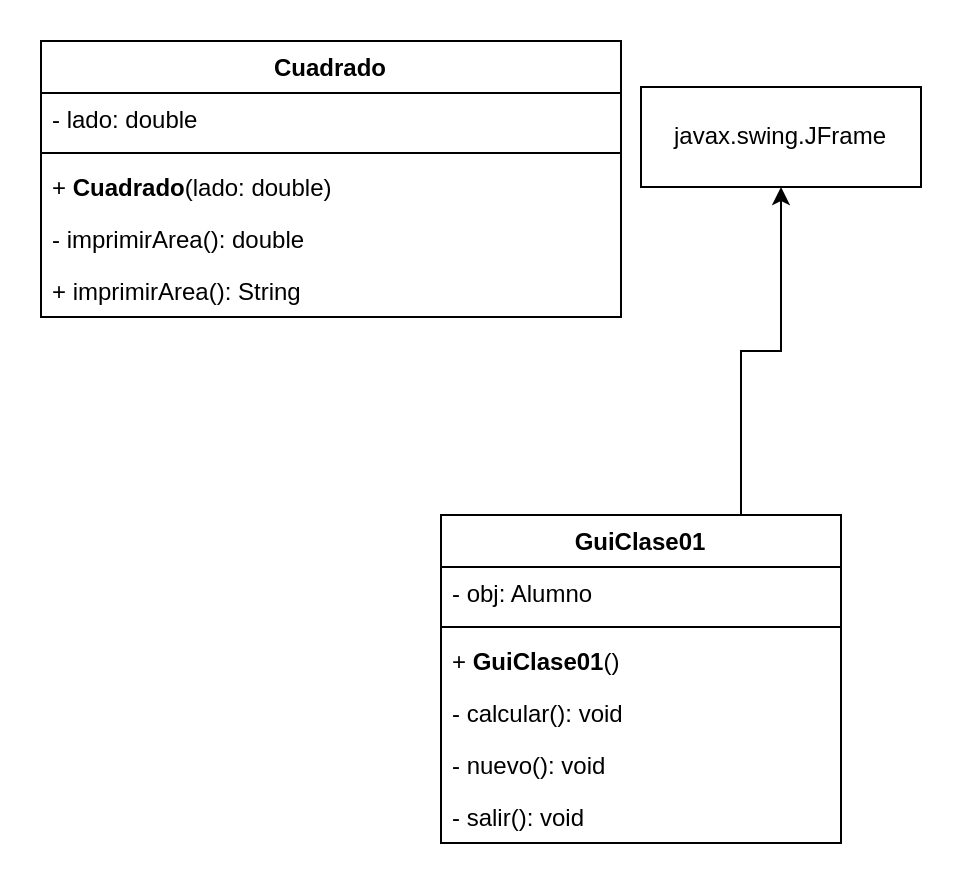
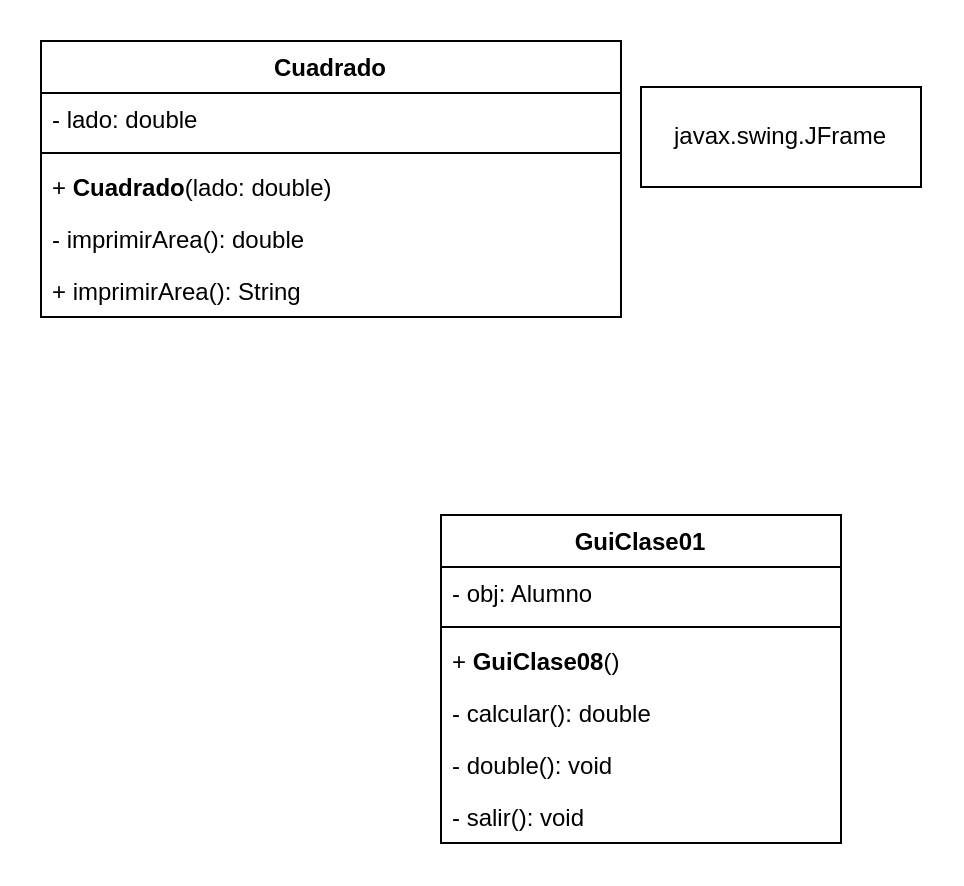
edge "GuiClase01" -> "javax.swing.JFrame": removed
node "+ GuiClase01()": label "+ GuiClase01()" -> "+ GuiClase08()"
node "- calcular(): void": label "- calcular(): void" -> "- calcular(): double"
node "- nuevo(): void": label "- nuevo(): void" -> "- double(): void"
